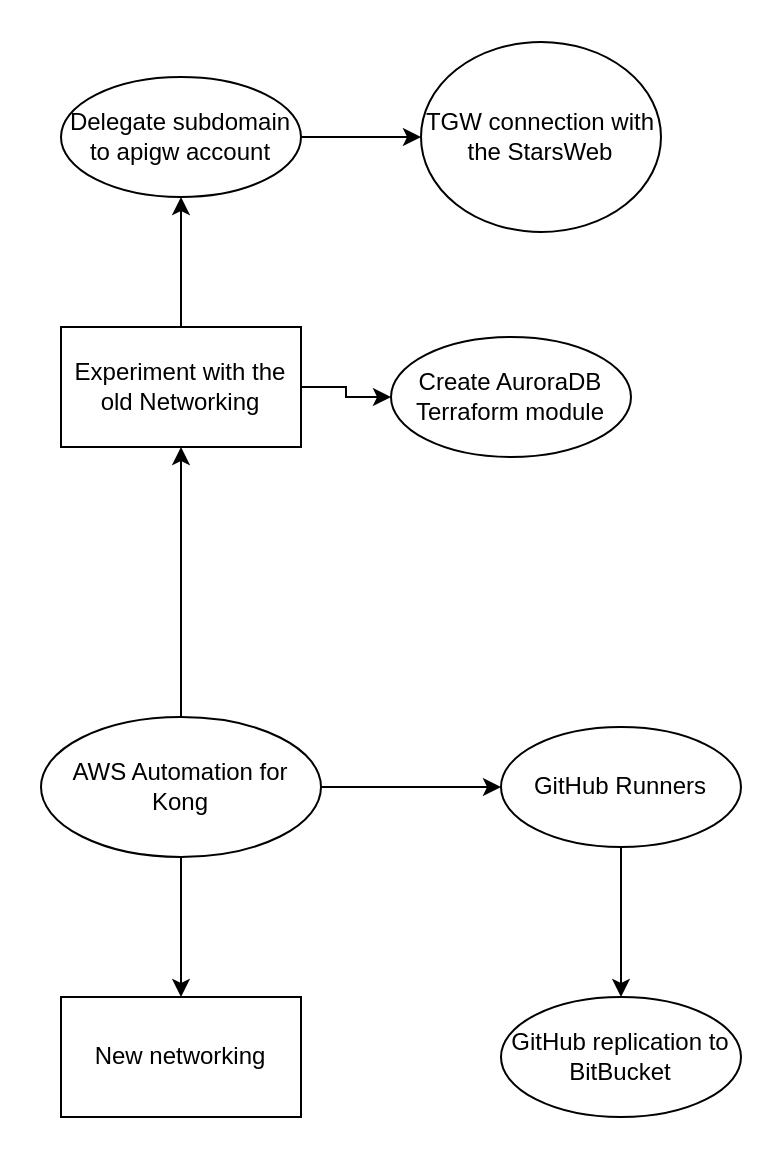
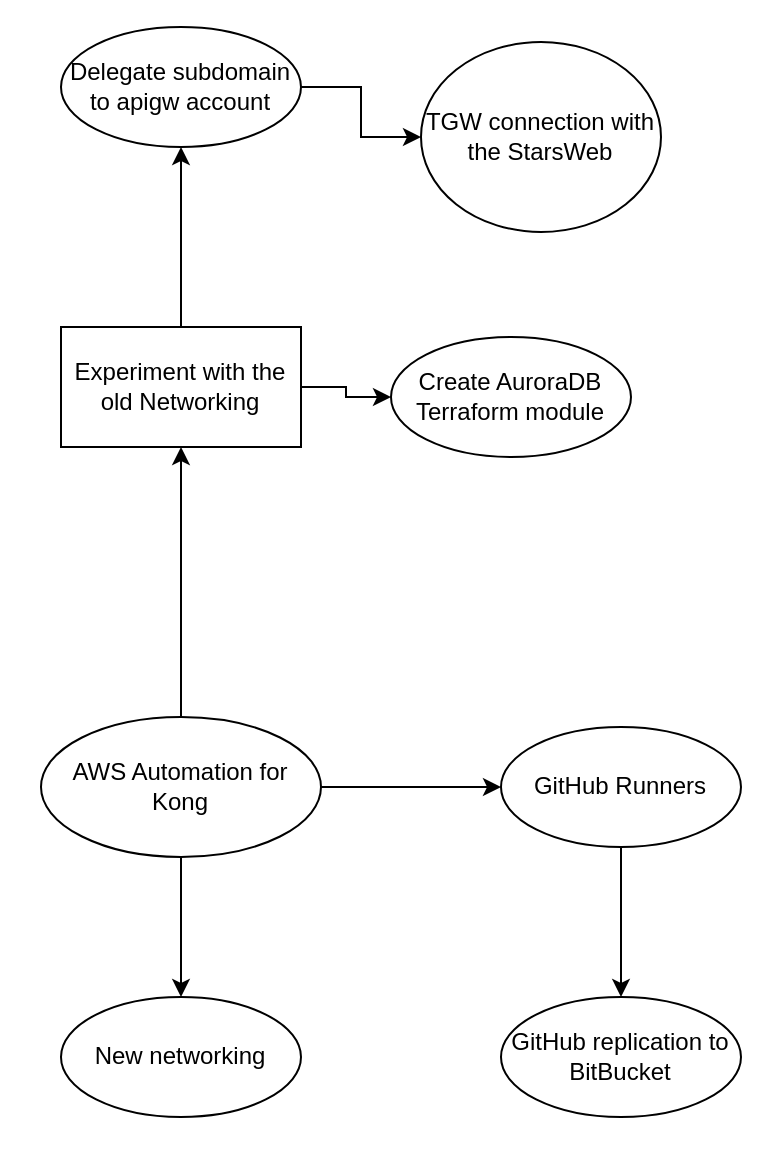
node "Delegate subdomain to apigw account": moved (181, 137) -> (181, 87)
node "New networking": shape rectangle -> ellipse
